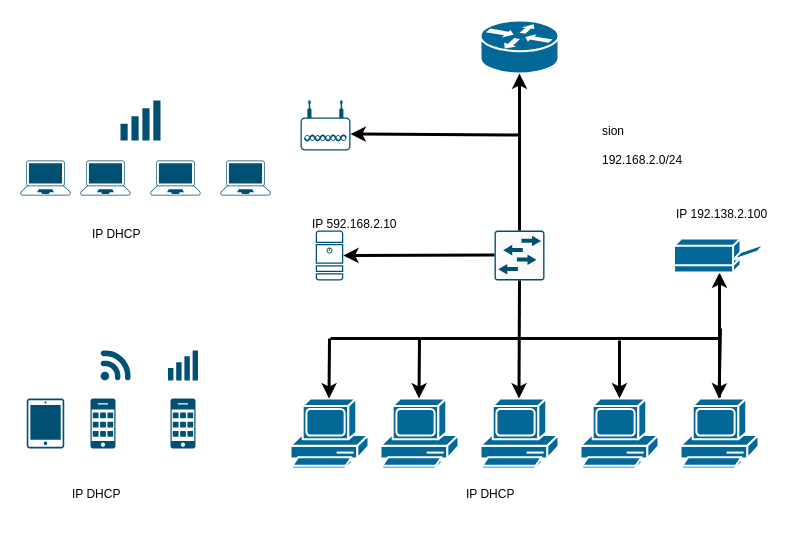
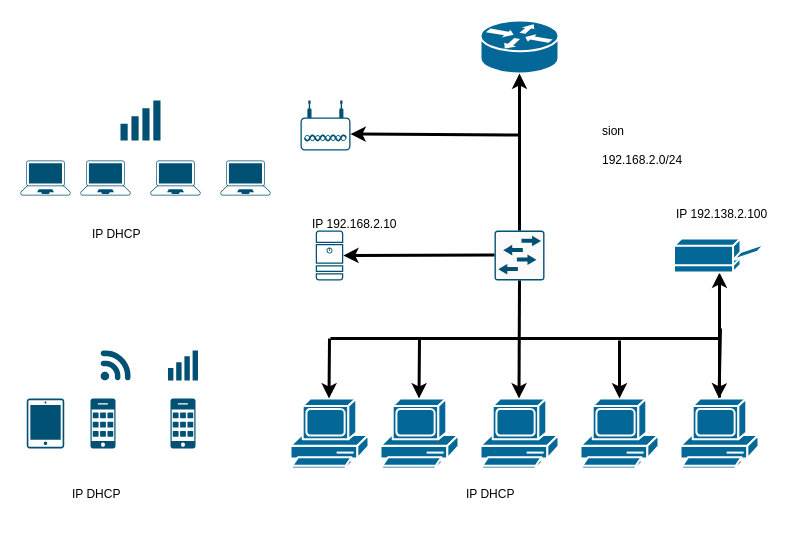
node "IP 592.168.2.10": label "IP 592.168.2.10" -> "IP 192.168.2.10"
